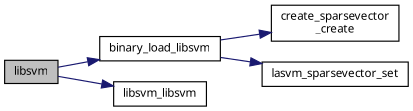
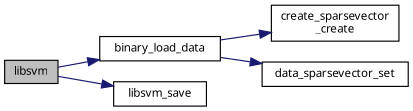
node "binary_load_libsvm": label "binary_load_libsvm" -> "binary_load_data"
node "lasvm_sparsevector_set": label "lasvm_sparsevector_set" -> "data_sparsevector_set"
node "libsvm_libsvm": label "libsvm_libsvm" -> "libsvm_save"
